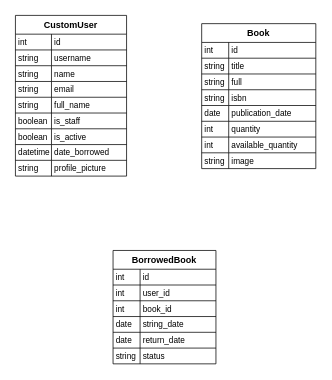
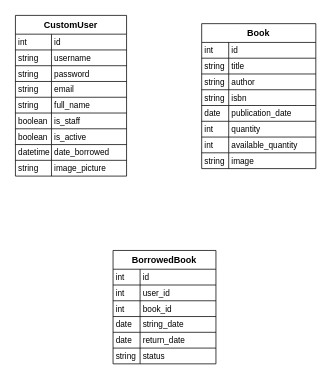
node "name": label "name" -> "password"
node "full": label "full" -> "author"
node "profile_picture": label "profile_picture" -> "image_picture"
